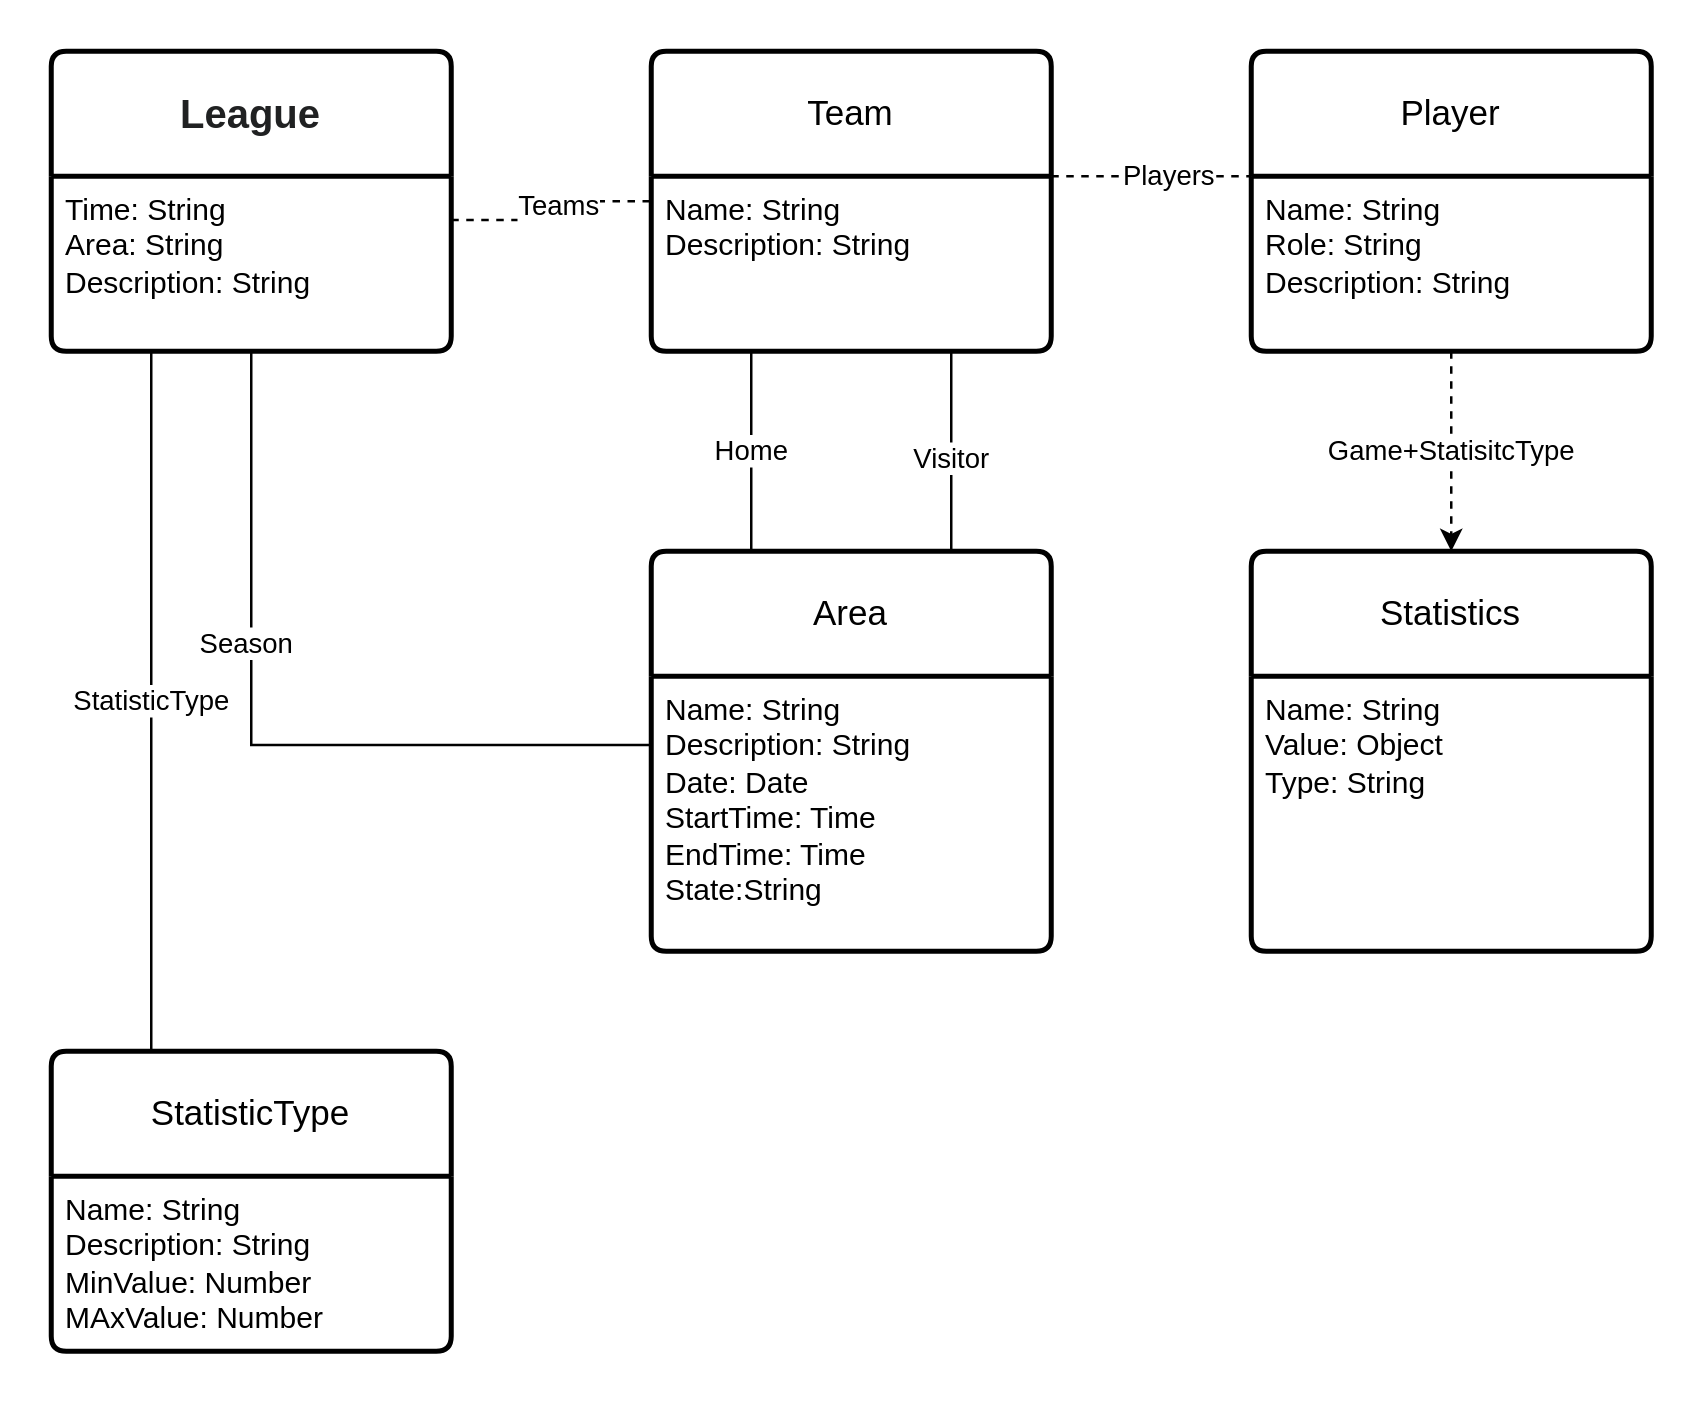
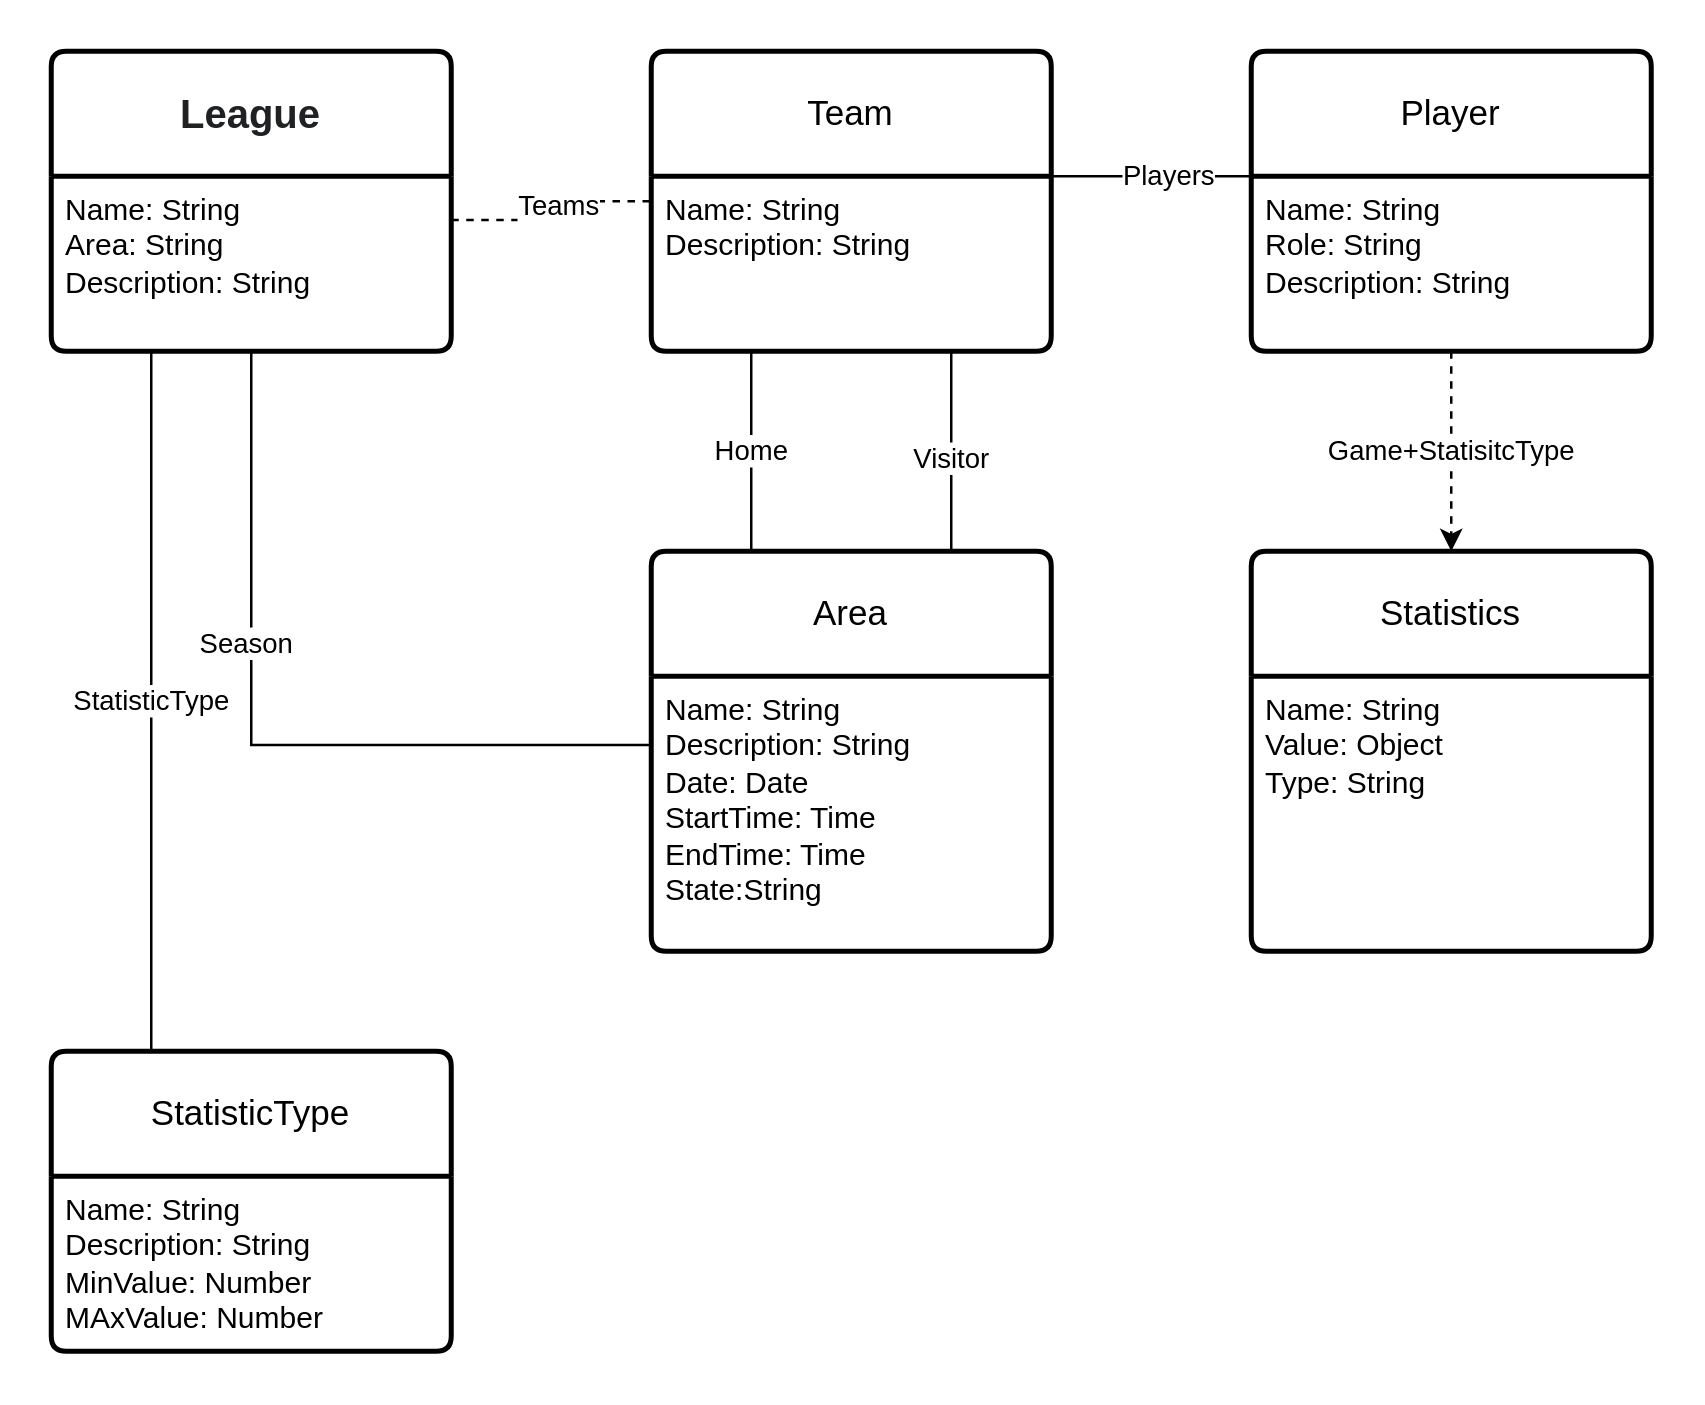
edge "Name: String Description: String" -- "Name: String Role: String Description: String": style dashed -> solid
node "Time: String Area: String Description: String": label "Time: String Area: String Description: String" -> "Name: String Area: String Description: String"
